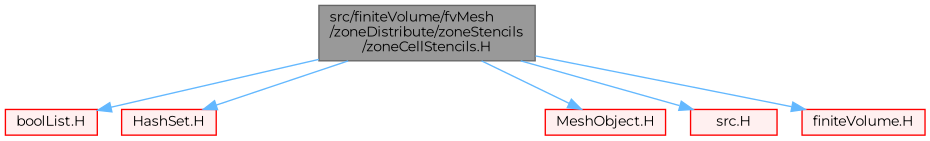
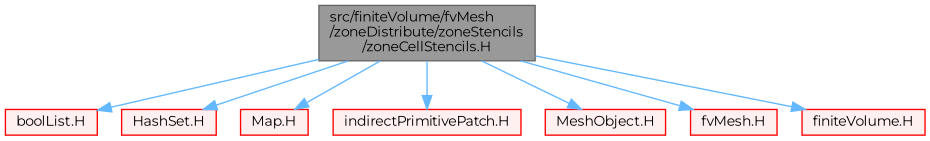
node "Map.H": added
node "indirectPrimitivePatch.H": added
node "src.H": label "src.H" -> "fvMesh.H"
